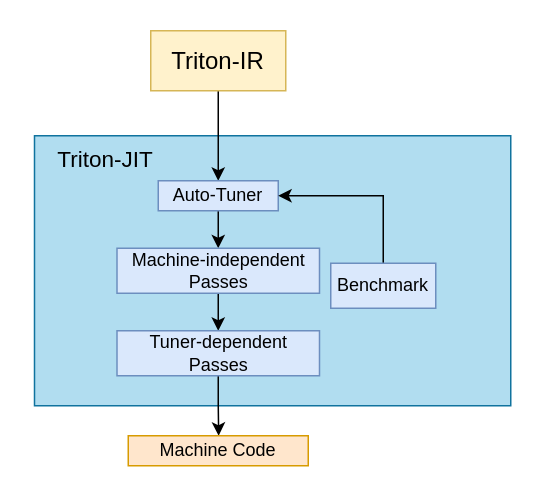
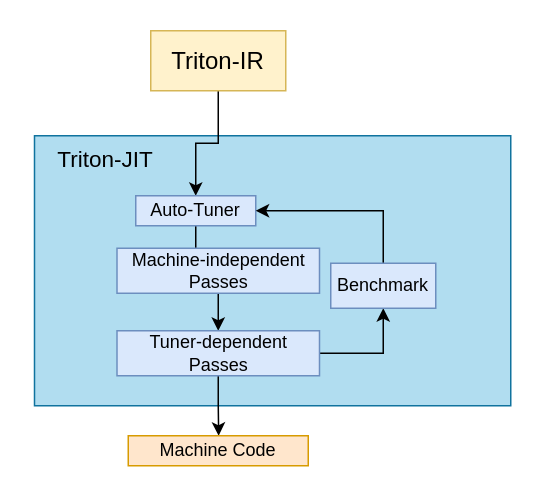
node "Auto-Tuner": moved (218, 196) -> (196, 211)
edge "Tuner-dependent Passes" -> "Benchmark": added
